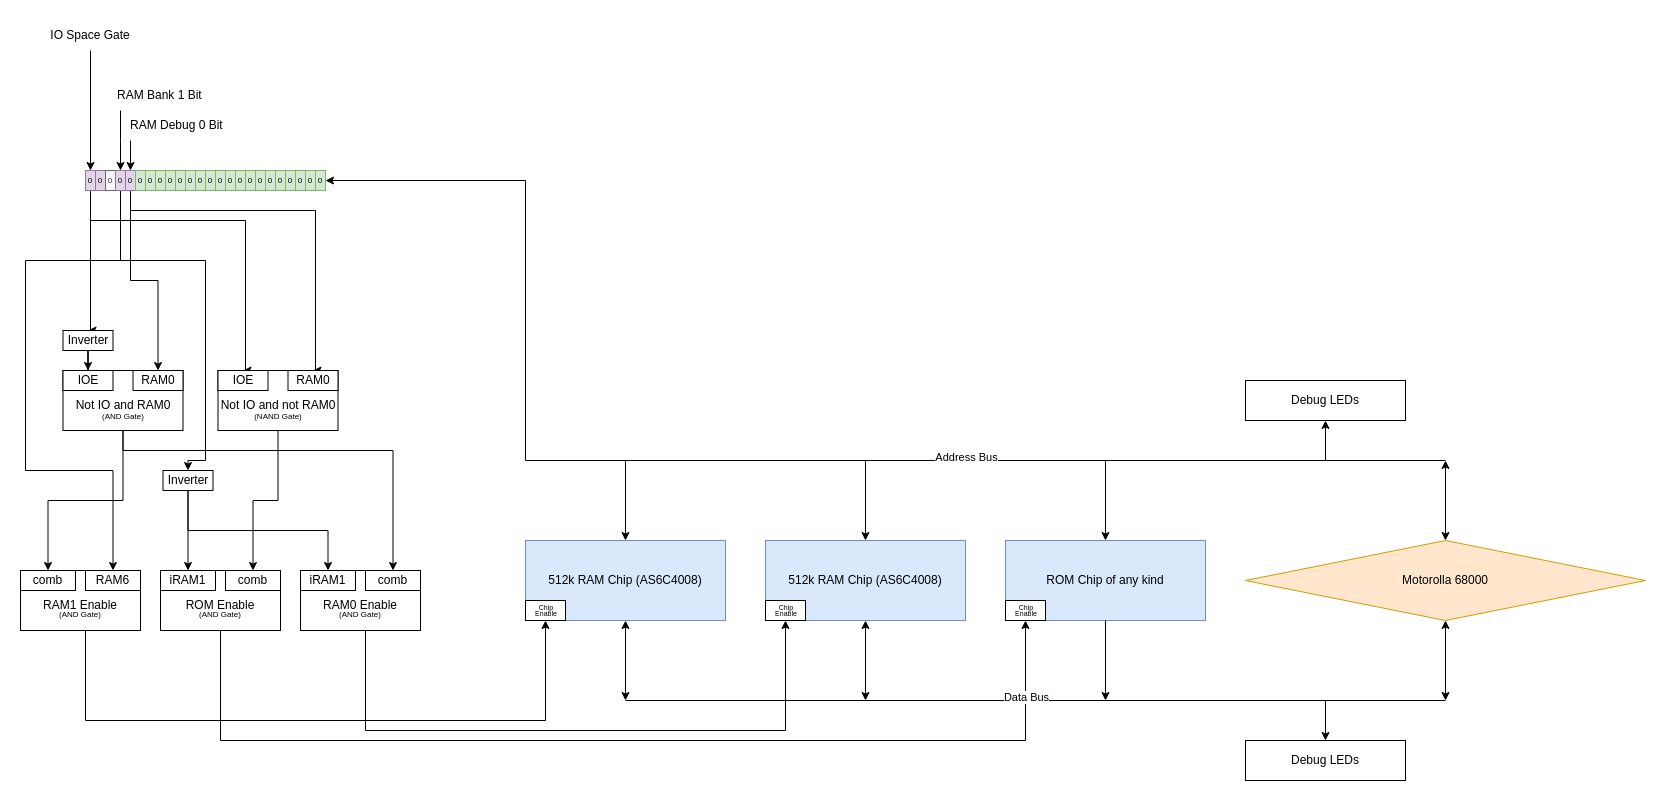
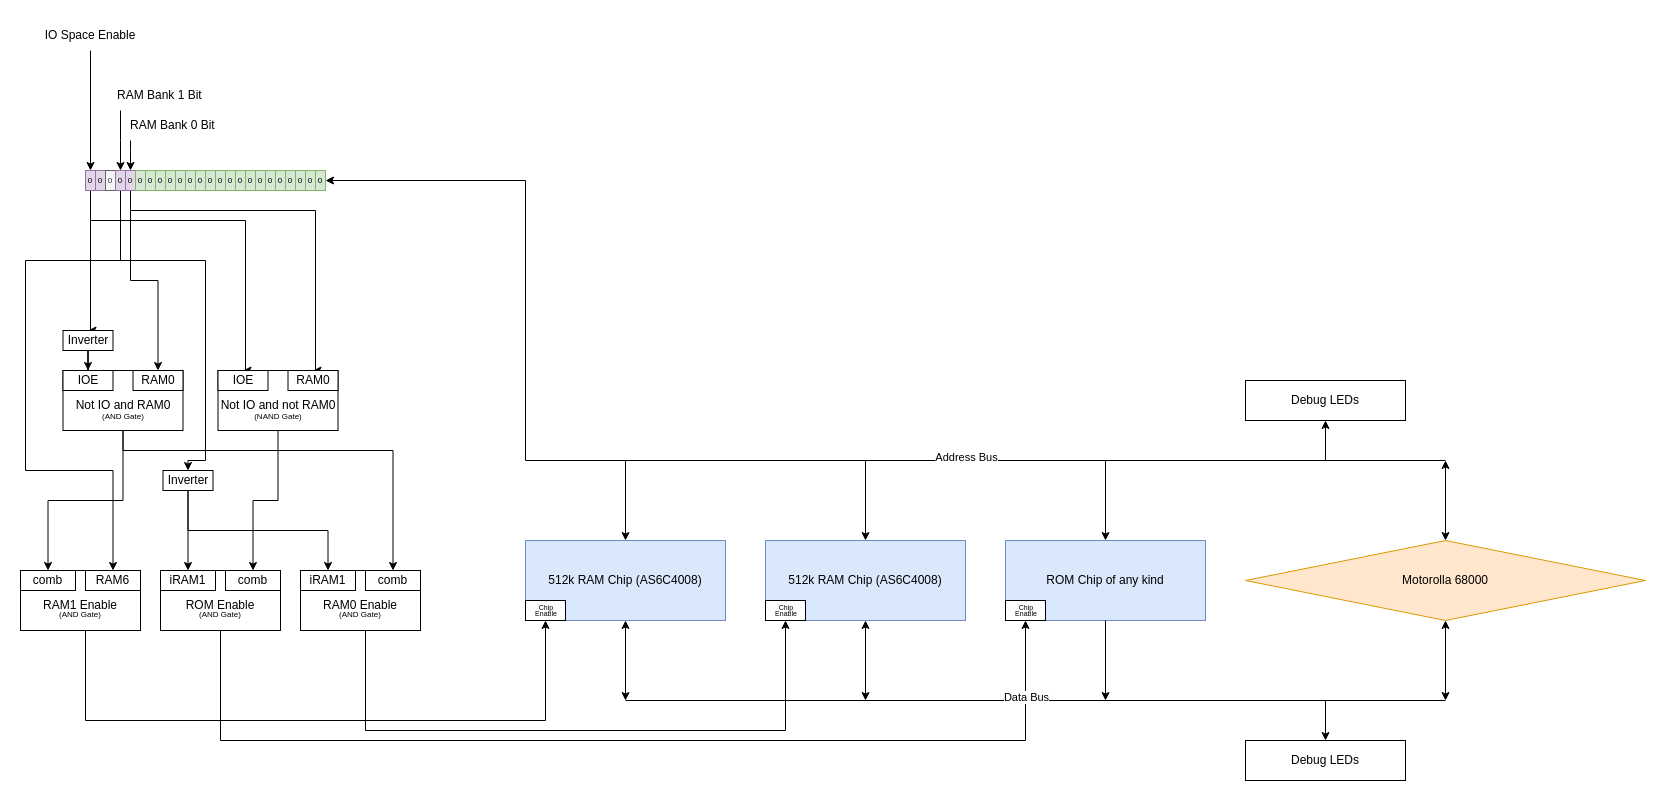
node "IO Space Gate": label "IO Space Gate" -> "IO Space Enable"
node "RAM Debug 0 Bit": label "RAM Debug 0 Bit" -> "RAM Bank 0 Bit"
